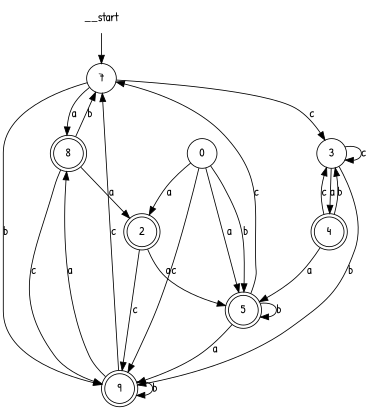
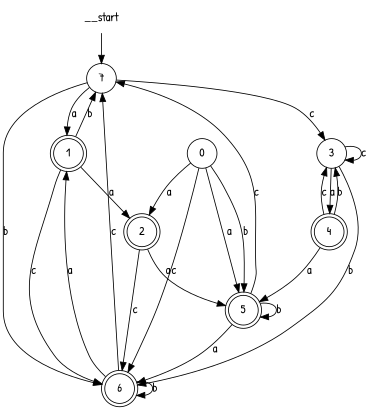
node "8": label "8" -> "1"
node "9": label "9" -> "6"
